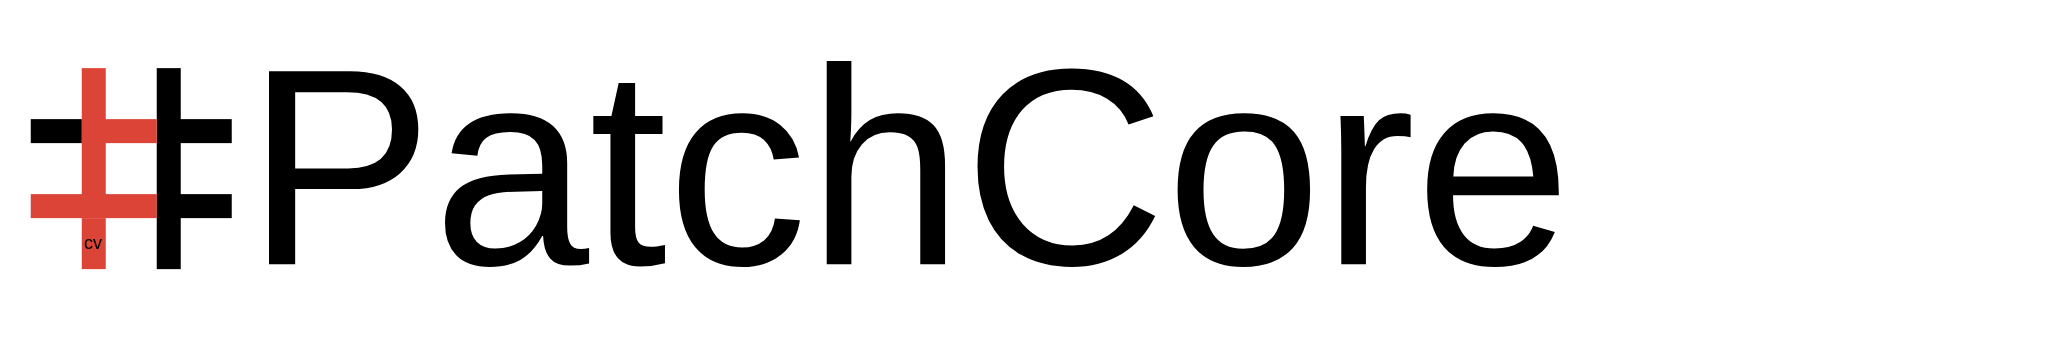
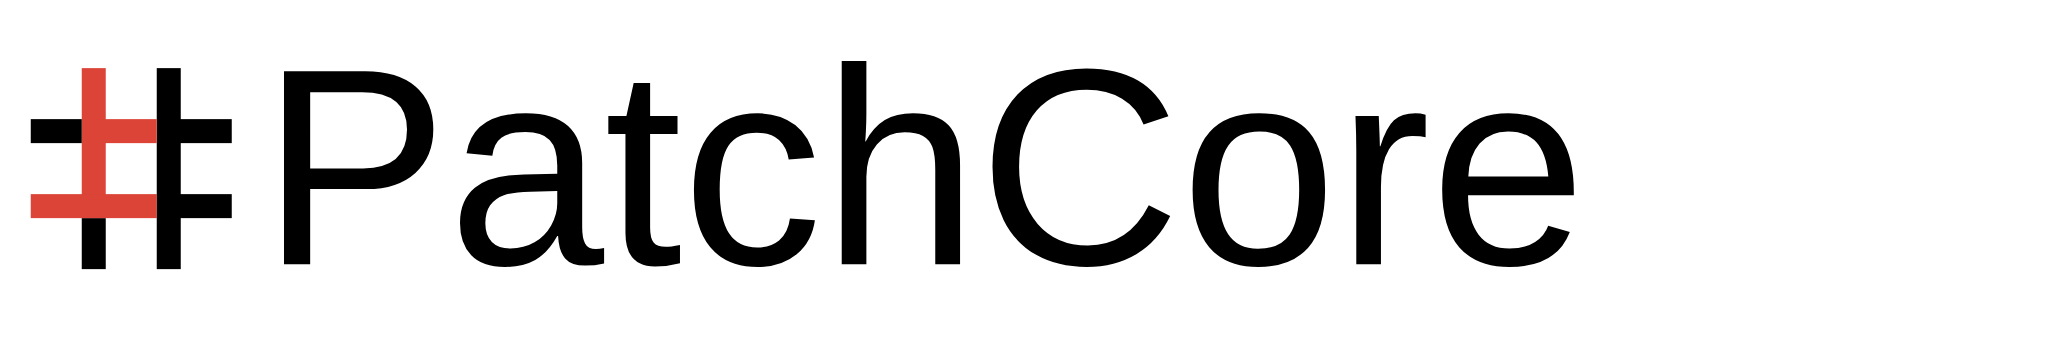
node "PatchCore": moved (1124, 168) -> (1139, 168)
node "cv": fillcolor #db4437 -> #000000
